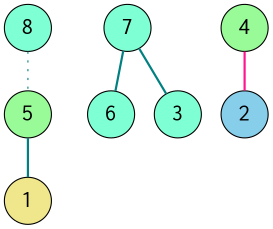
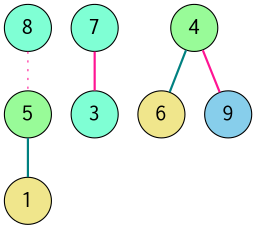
edge "8" -- "5": color teal -> deeppink
edge "7" -- "6": now "4" -- "6"
edge "7" -- "3": color teal -> deeppink
node "6": fillcolor aquamarine -> khaki
node "2": label "2" -> "9"
